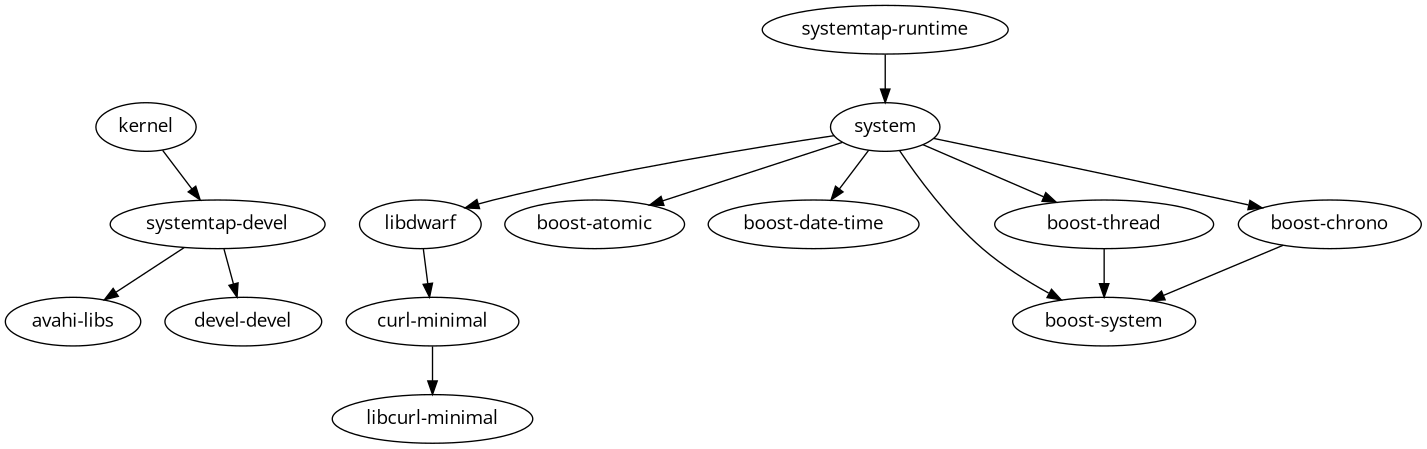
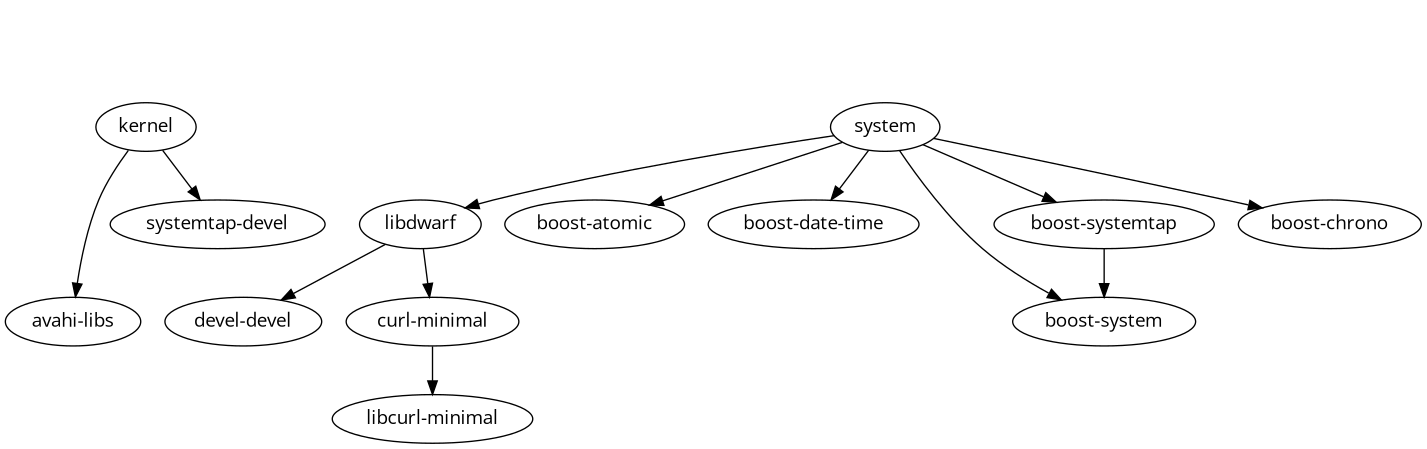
node "systemtap-runtime": removed
node "boost-thread": label "boost-thread" -> "boost-systemtap"
edge "systemtap-devel" -> "devel-devel": now "libdwarf" -> "devel-devel"
edge "systemtap-devel" -> "avahi-libs": now "kernel" -> "avahi-libs"
edge "boost-chrono" -> "boost-system": removed
